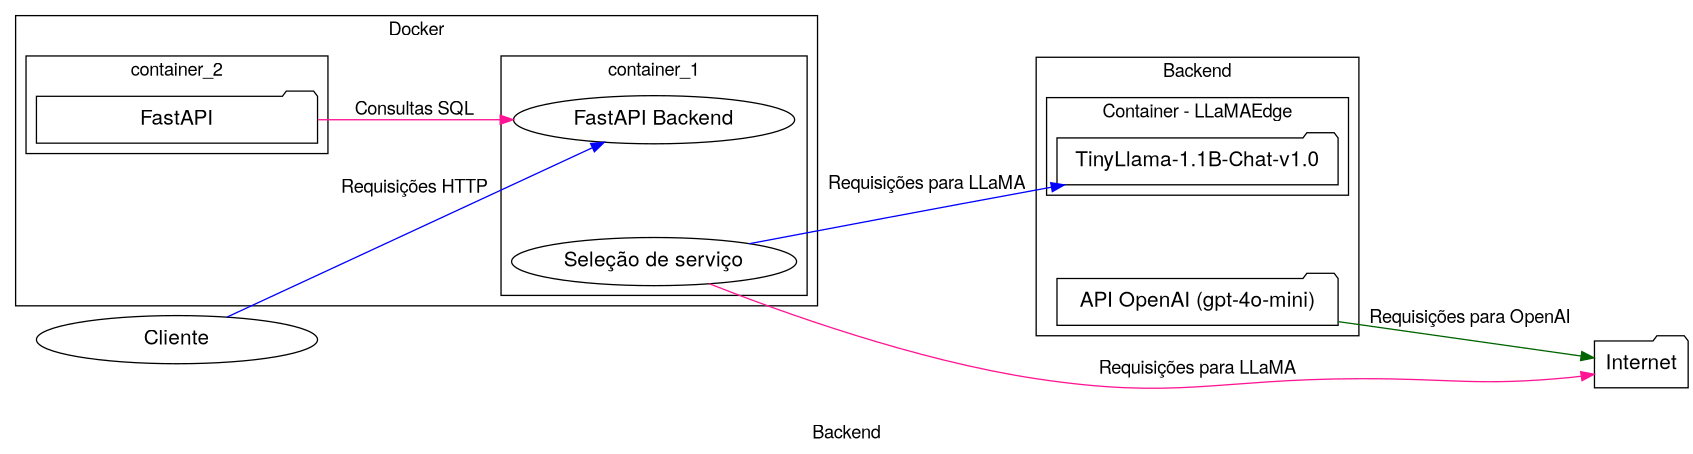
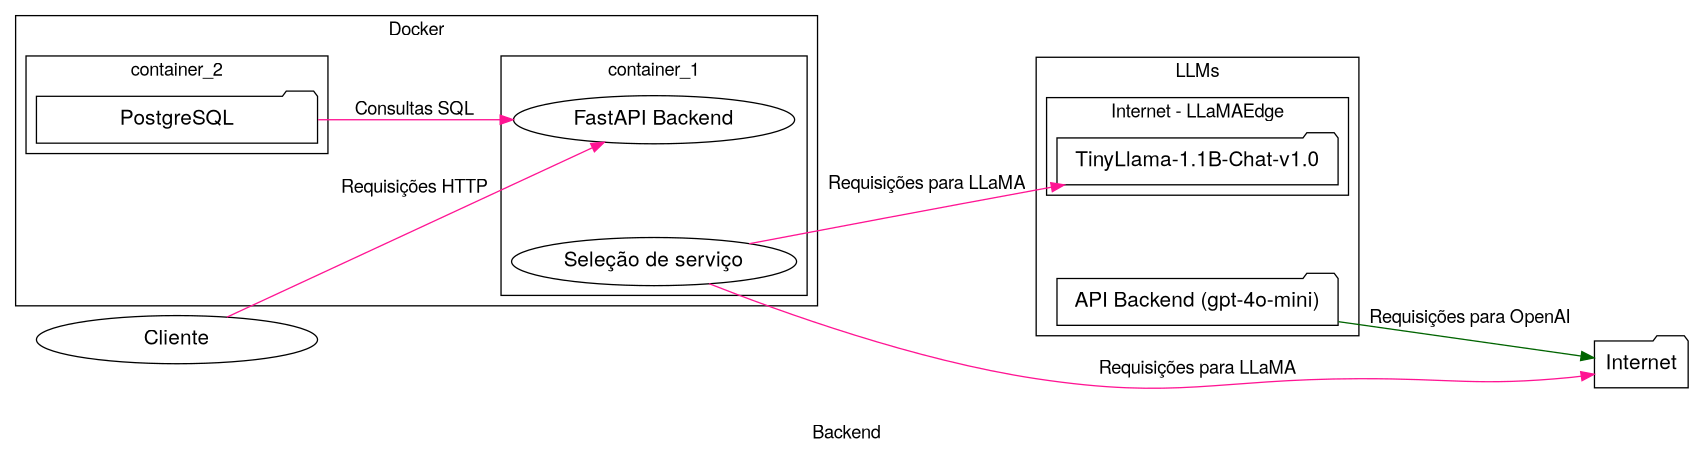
cluster "Backend": label "Backend" -> "LLMs"
cluster "Container - LLaMAEdge": label "Container - LLaMAEdge" -> "Internet - LLaMAEdge"
node "FastAPI": label "FastAPI" -> "PostgreSQL"
edge "Seleção de serviço" -> "TinyLlama-1.1B-Chat-v1.0": color blue -> deeppink
edge "Cliente" -> "FastAPI Backend": color blue -> deeppink
node "API OpenAI (gpt-4o-mini)": label "API OpenAI (gpt-4o-mini)" -> "API Backend (gpt-4o-mini)"
